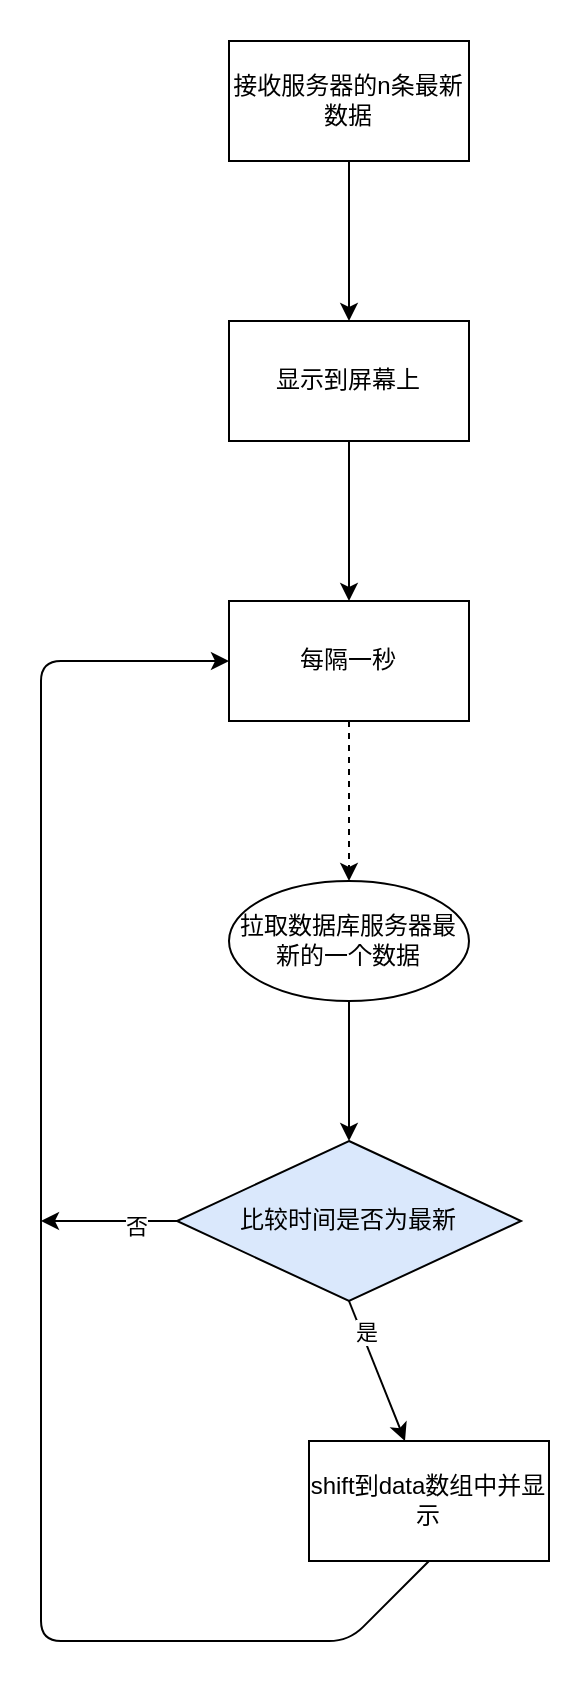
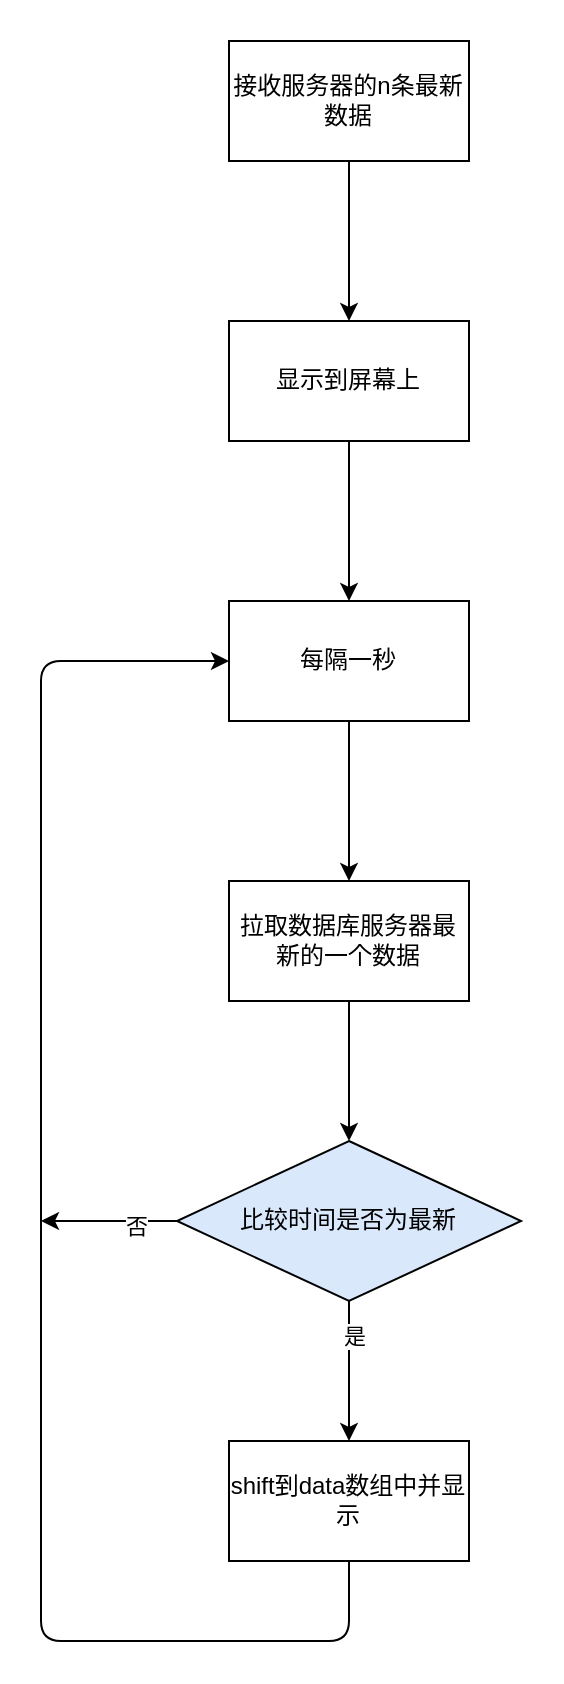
edge "每隔一秒" -> "拉取数据库服务器最新的一个数据": style dashed -> solid
node "拉取数据库服务器最新的一个数据": shape ellipse -> rectangle
node "shift到data数组中并显示": moved (429, 1501) -> (349, 1501)
